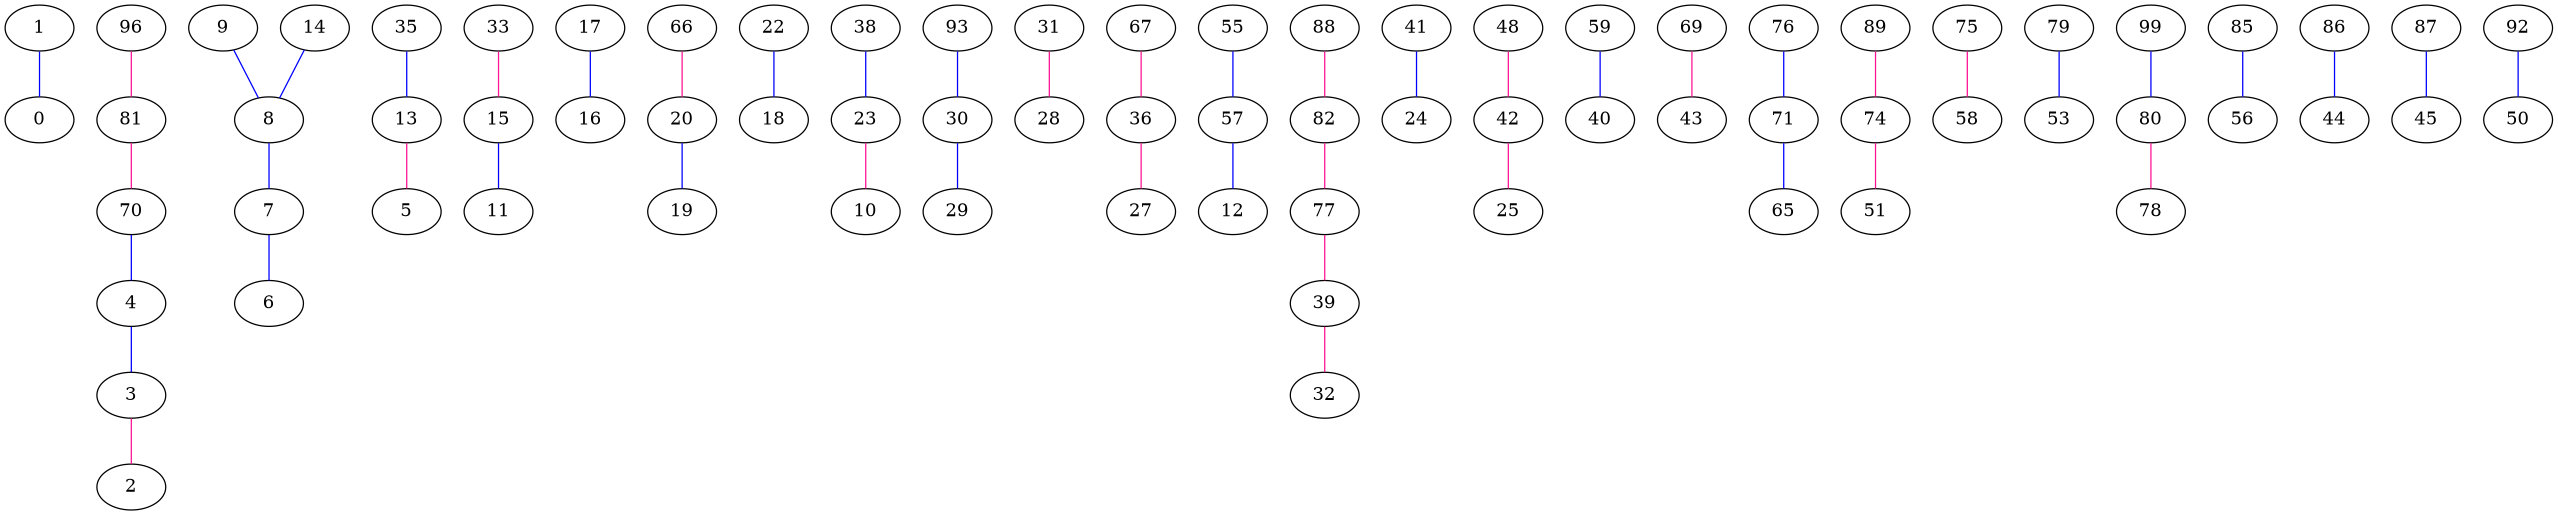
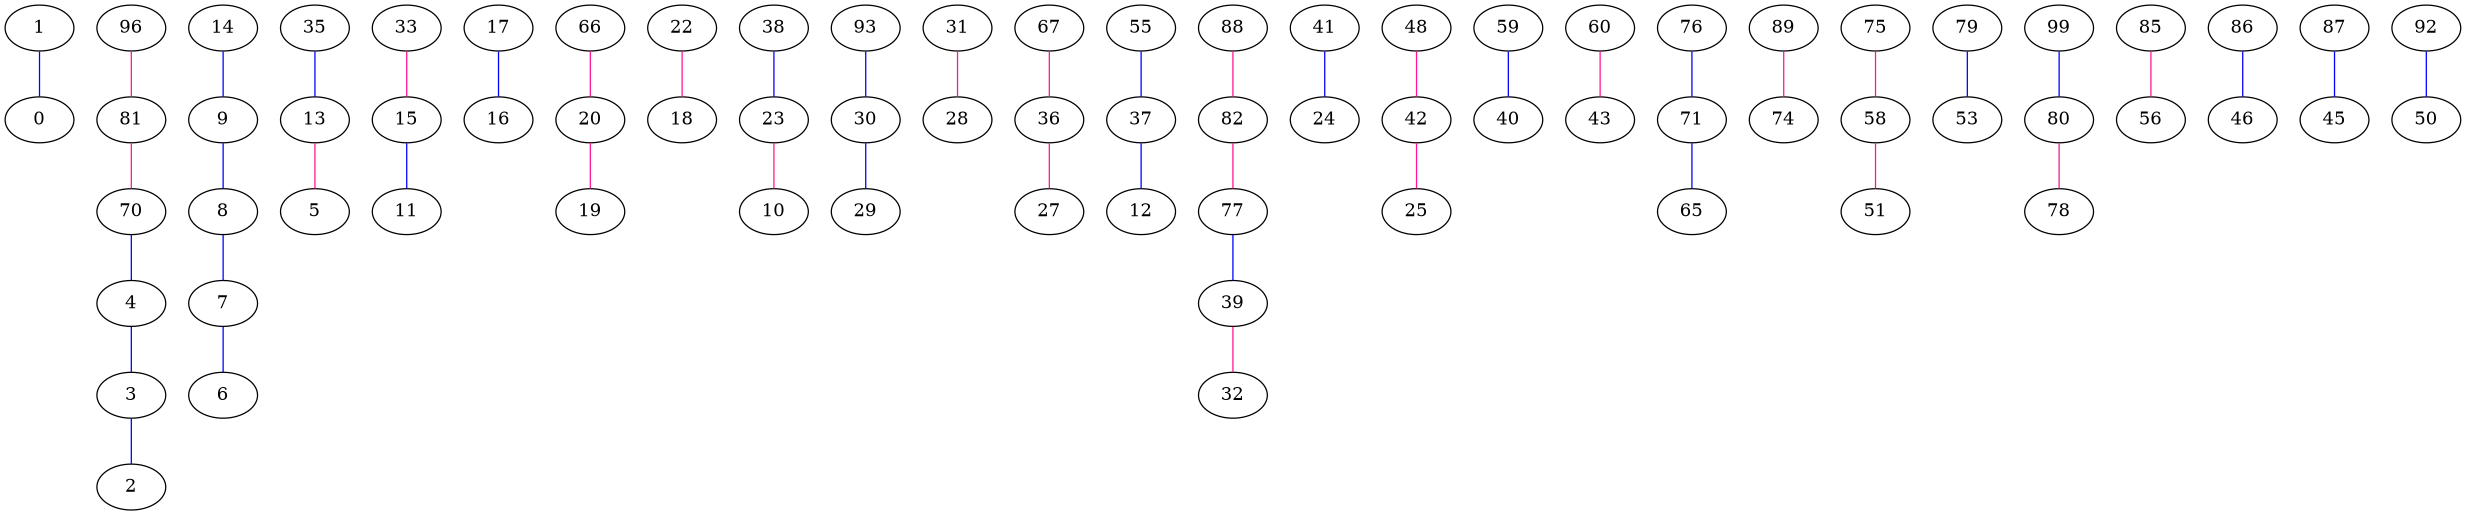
node "69": label "69" -> "60"
edge "14" -- "8": now "14" -- "9"
edge "22" -- "18": color blue -> deeppink
edge "85" -- "56": color blue -> deeppink
node "57": label "57" -> "37"
node "44": label "44" -> "46"
edge "20" -- "19": color blue -> deeppink
edge "74" -- "51": now "58" -- "51"
edge "77" -- "39": color deeppink -> blue
edge "3" -- "2": color deeppink -> blue
